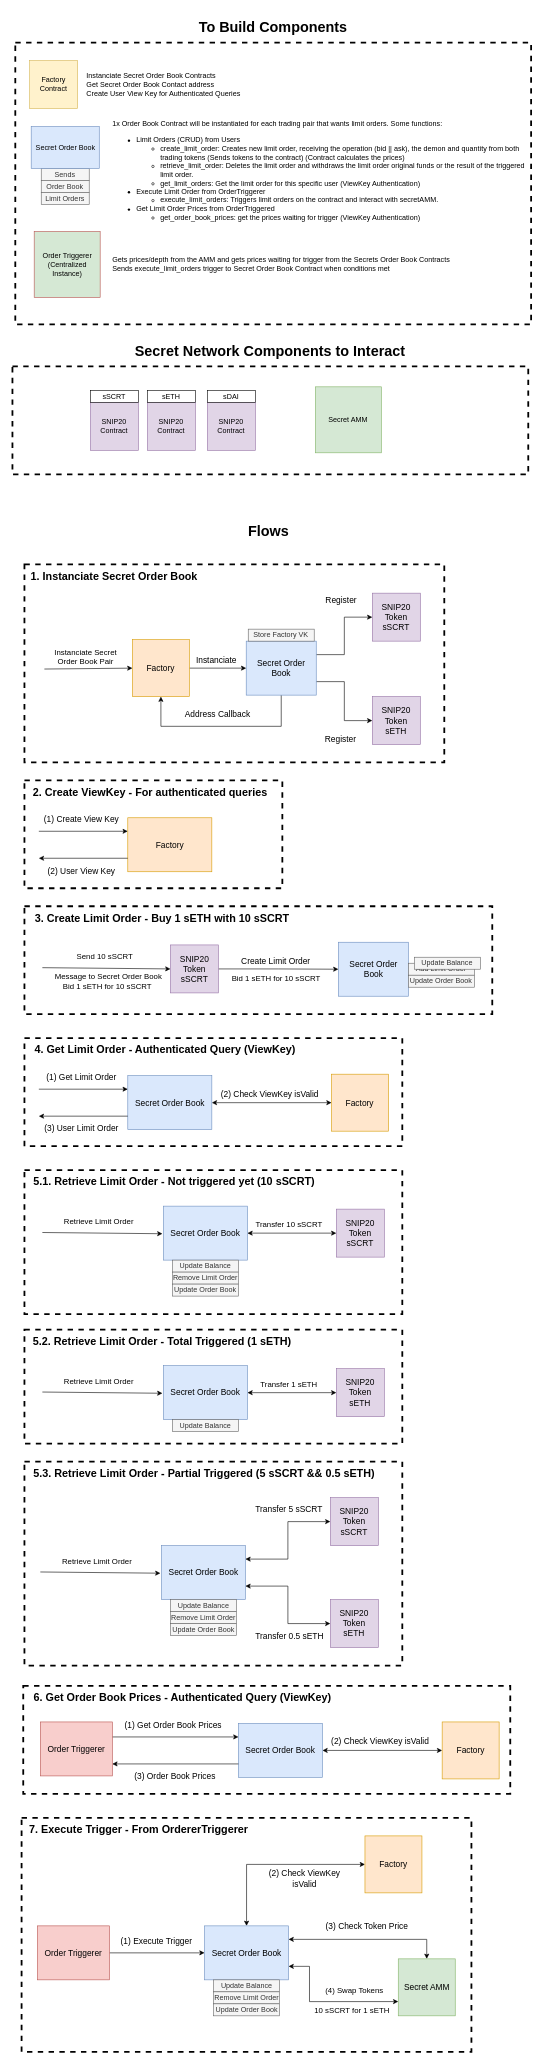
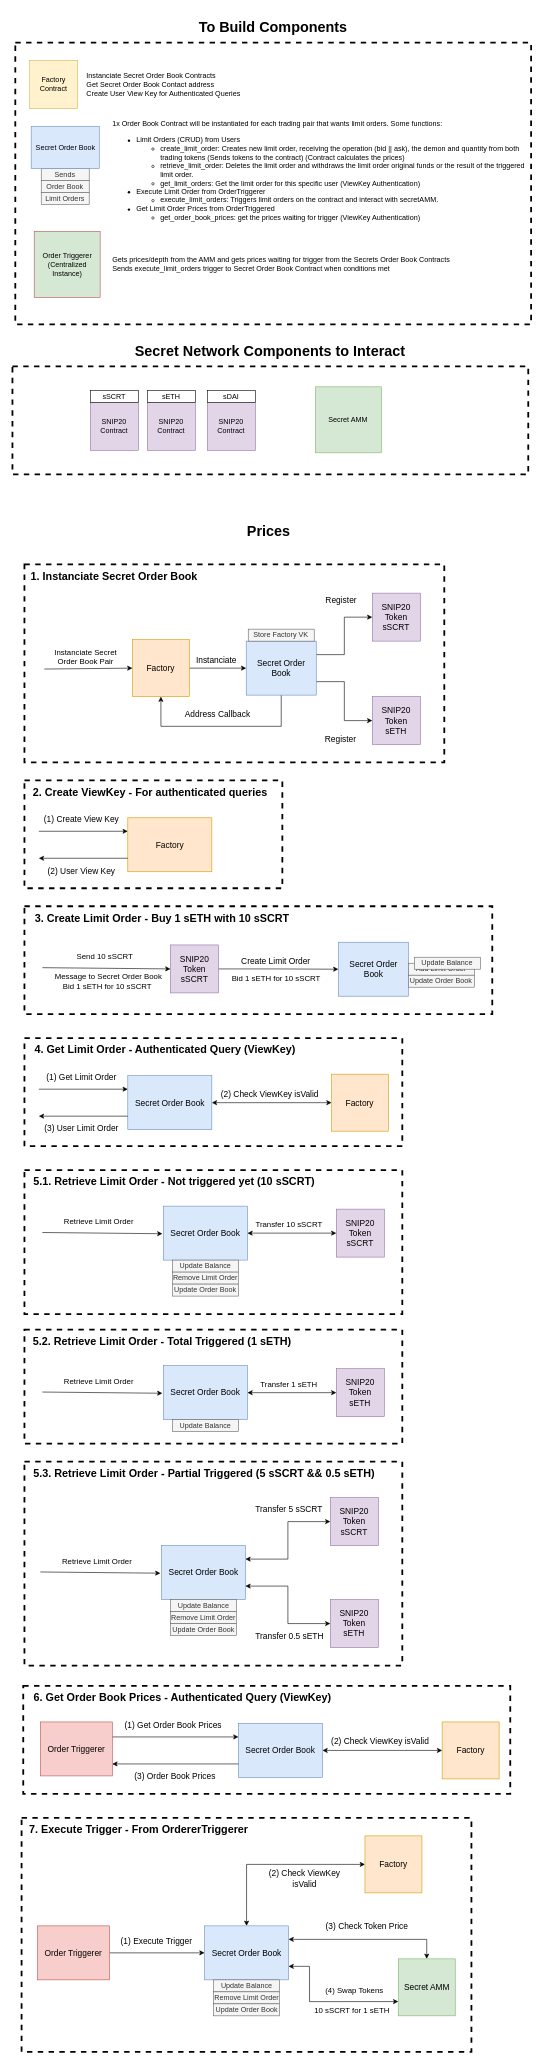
node "Flows": label "Flows" -> "Prices"
